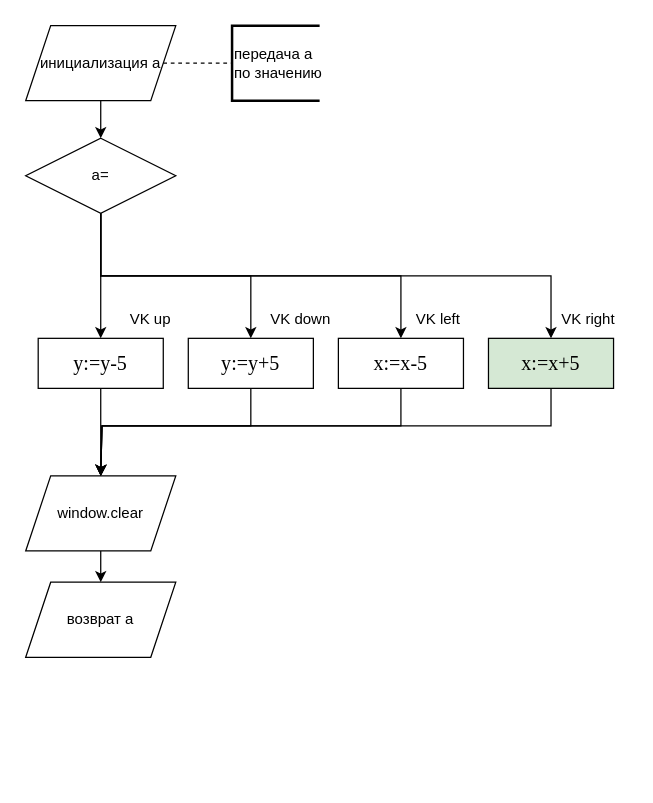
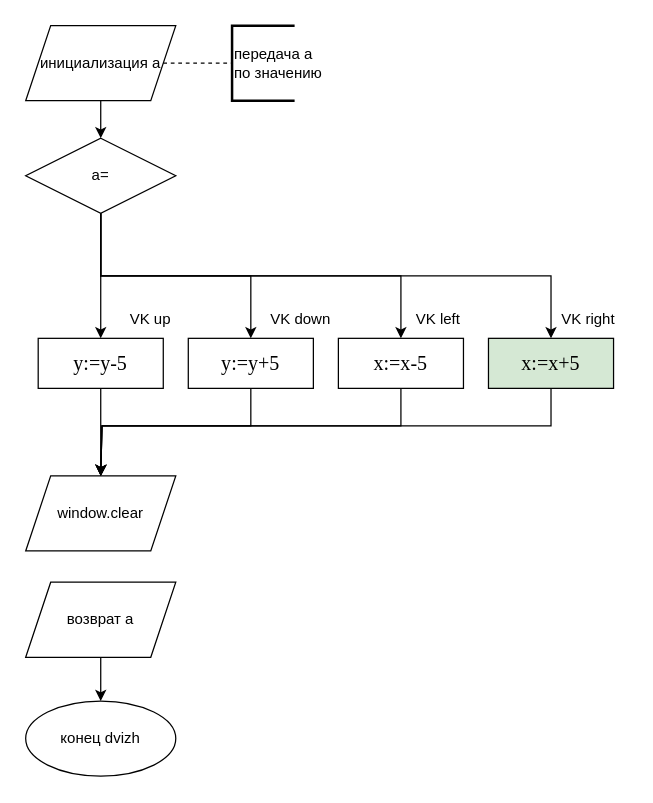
node "передача а по значению": size 88x75 -> 63x75
edge "window.clear" -> "возврат а": removed
edge "возврат а" -> "конец dvizh": added
node "конец dvizh": added
